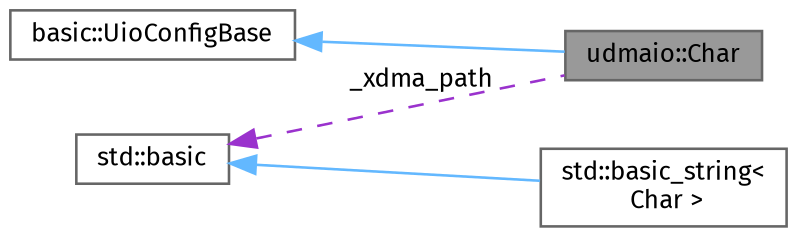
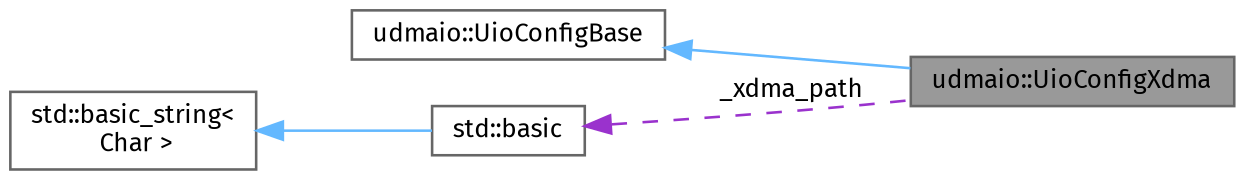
node "basic::UioConfigBase": label "basic::UioConfigBase" -> "udmaio::UioConfigBase"
node "udmaio::Char": label "udmaio::Char" -> "udmaio::UioConfigXdma"
edge "std::basic_string< Char >" -> "std::basic": reversed
